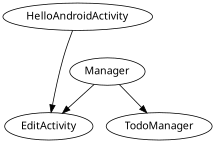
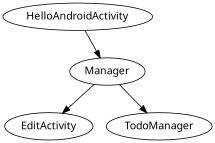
edge "HelloAndroidActivity" -> "EditActivity": now "HelloAndroidActivity" -> "Manager"
